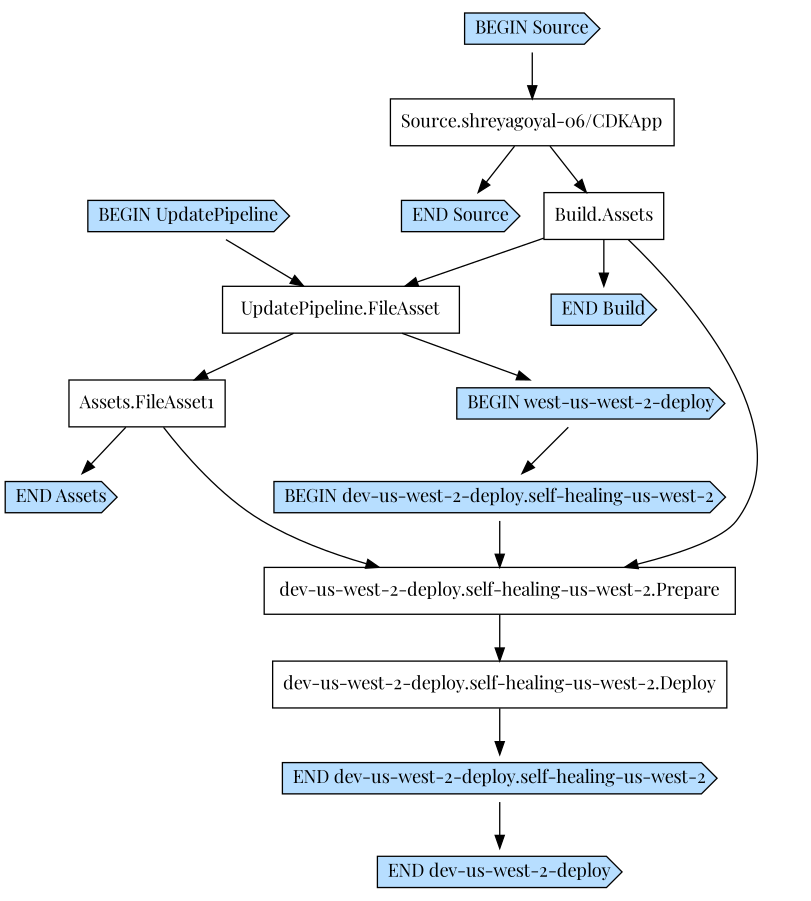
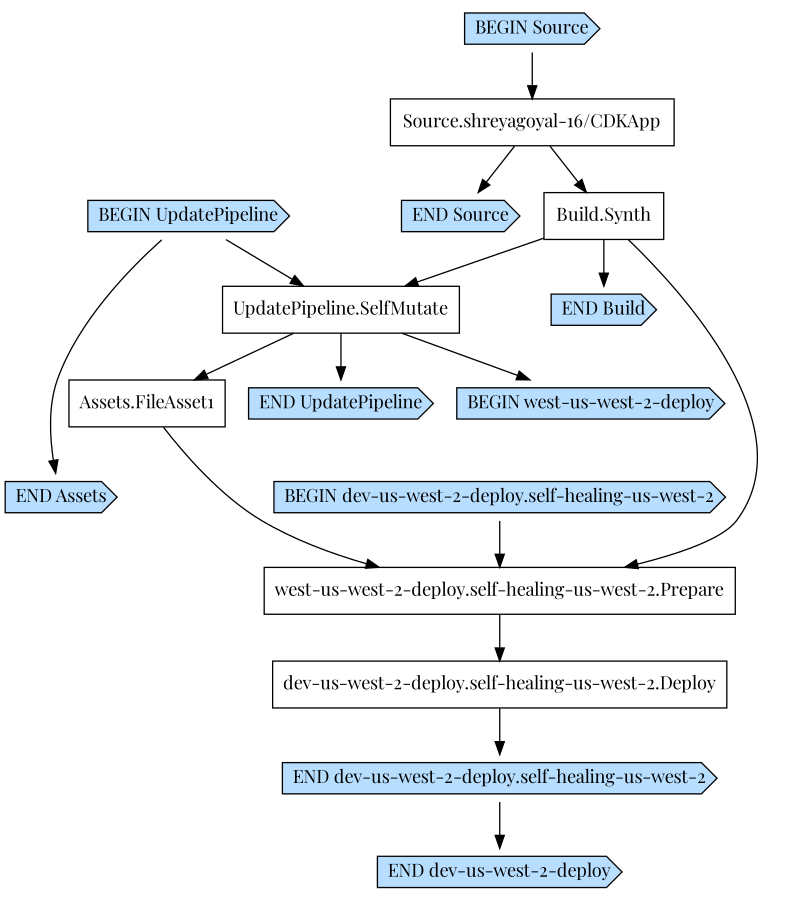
node "Source.shreyagoyal-06/CDKApp": label "Source.shreyagoyal-06/CDKApp" -> "Source.shreyagoyal-16/CDKApp"
node "Build.Assets": label "Build.Assets" -> "Build.Synth"
node "UpdatePipeline.FileAsset": label "UpdatePipeline.FileAsset" -> "UpdatePipeline.SelfMutate"
node "END UpdatePipeline": added
edge "Assets.FileAsset1" -> "END Assets": now "BEGIN UpdatePipeline" -> "END Assets"
edge "BEGIN west-us-west-2-deploy" -> "BEGIN dev-us-west-2-deploy.self-healing-us-west-2": removed
node "dev-us-west-2-deploy.self-healing-us-west-2.Prepare": label "dev-us-west-2-deploy.self-healing-us-west-2.Prepare" -> "west-us-west-2-deploy.self-healing-us-west-2.Prepare"
